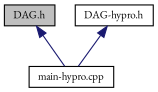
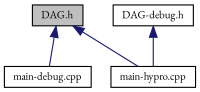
node "DAG-hypro.h": label "DAG-hypro.h" -> "DAG-debug.h"
node "main-debug.cpp": added
